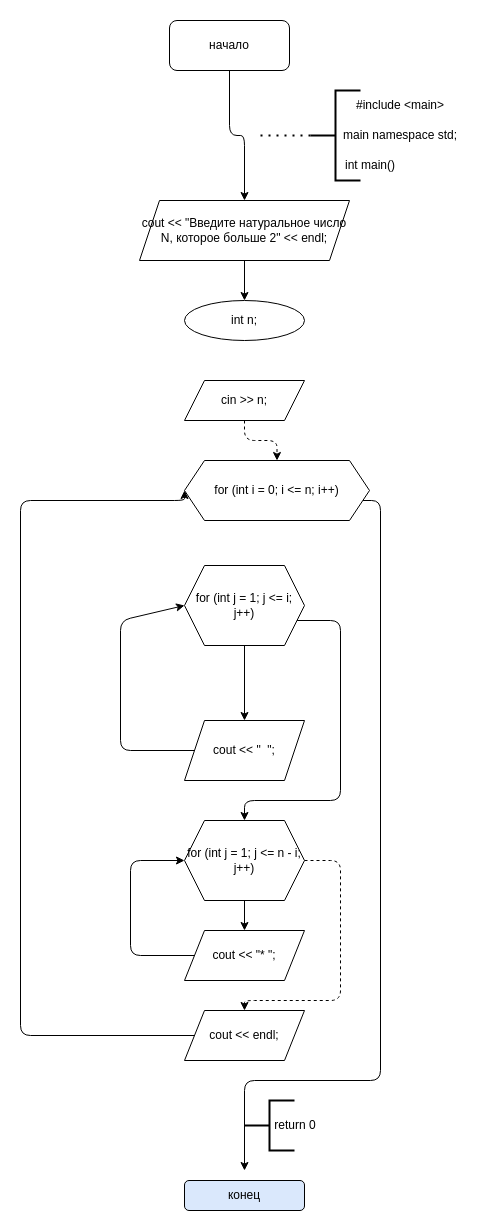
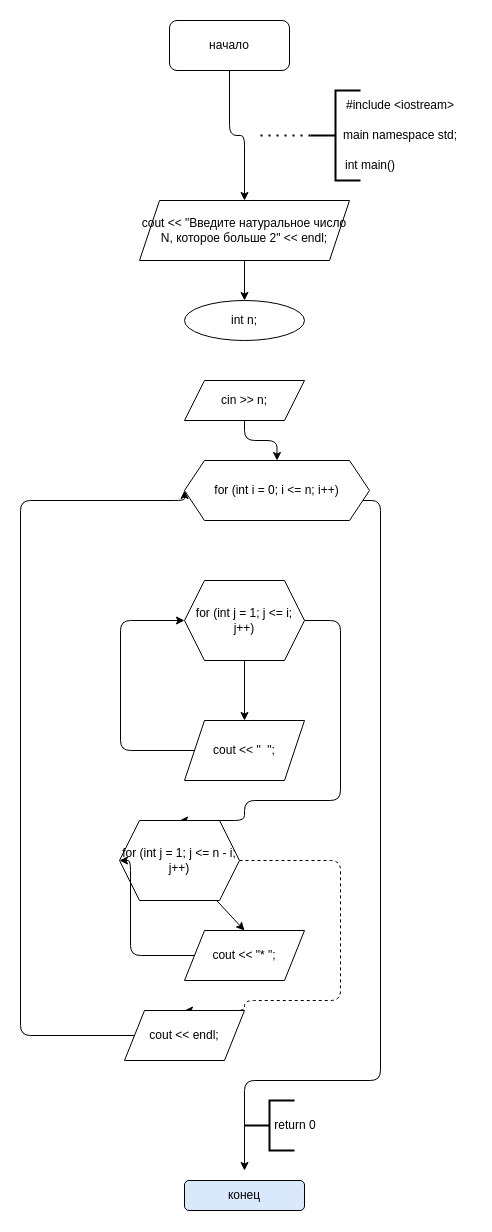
node "#include <main>": label "#include <main>" -> "#include <iostream>"
edge "cin >> n;" -> "for (int i = 0; i <= n; i++)": style dashed -> solid
node "for (int j = 1; j <= i; j++)": moved (245, 606) -> (245, 621)
node "for (int j = 1; j <= n - i; j++)": moved (245, 861) -> (180, 861)
node "cout << endl;": moved (245, 1036) -> (185, 1036)
